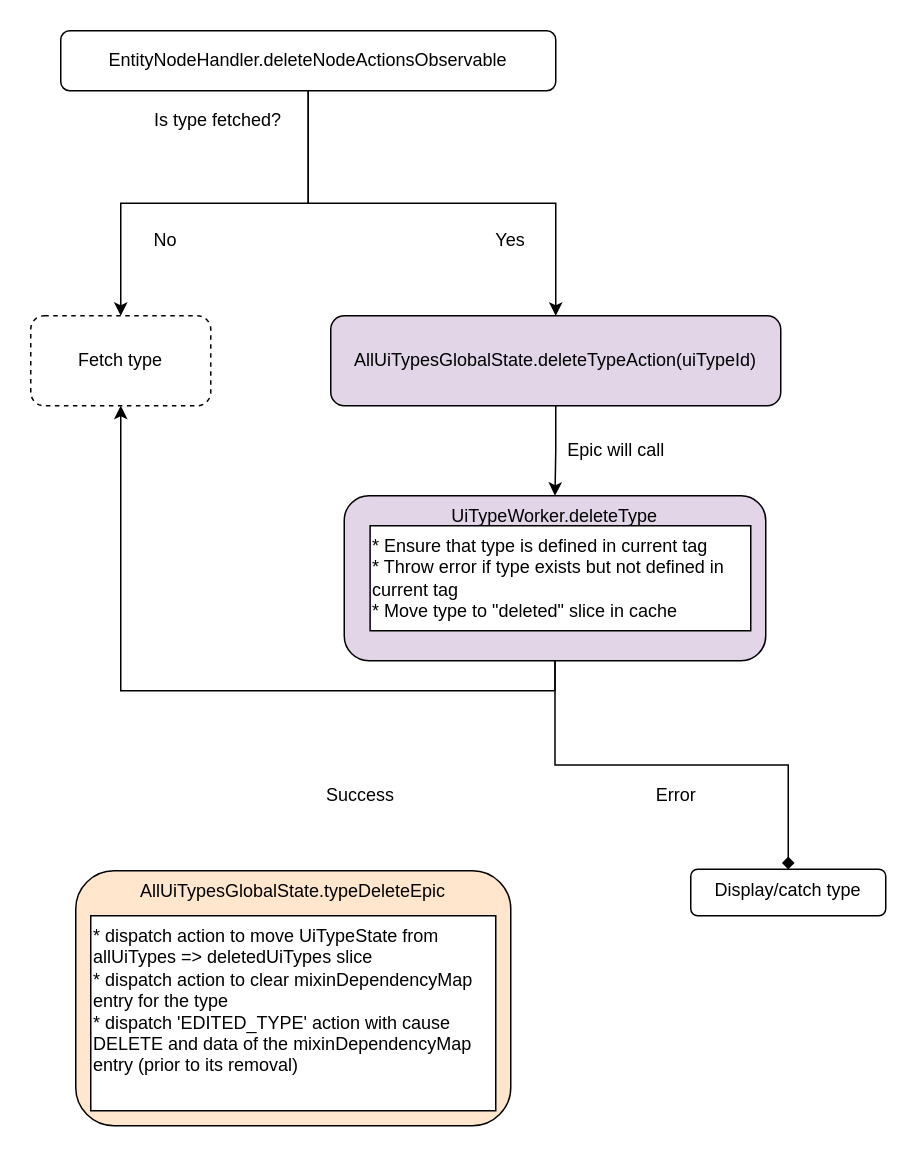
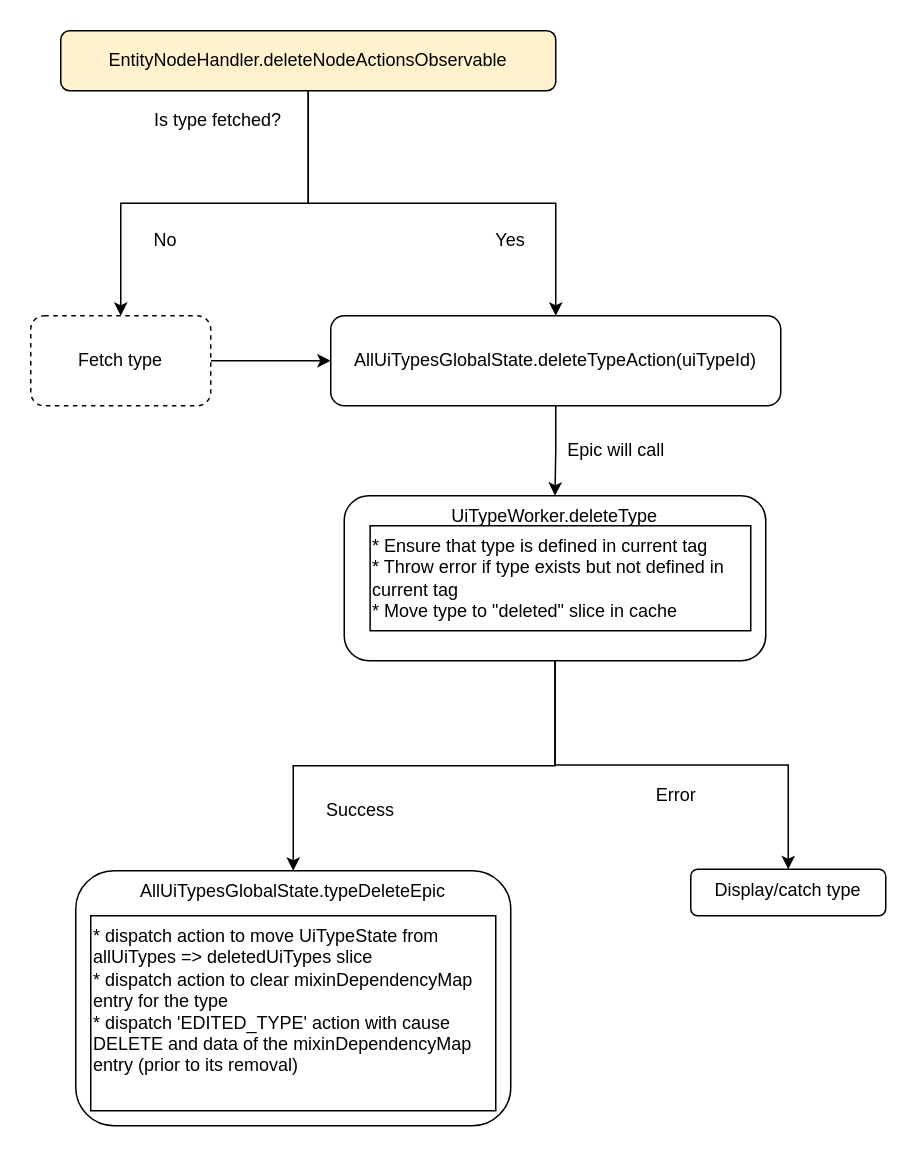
node "EntityNodeHandler.deleteNodeActionsObservable": fillcolor #ffffff -> #fff2cc
edge "Fetch type" -> "AllUiTypesGlobalState.deleteTypeAction(uiTypeId)": added
node "AllUiTypesGlobalState.deleteTypeAction(uiTypeId)": fillcolor #e1d5e7 -> #ffffff
node "UiTypeWorker.deleteType": fillcolor #e1d5e7 -> #ffffff
edge "UiTypeWorker.deleteType" -> "Fetch type": now "UiTypeWorker.deleteType" -> "AllUiTypesGlobalState.typeDeleteEpic"
node "Success": moved (361, 796) -> (361, 811)
edge "UiTypeWorker.deleteType" -> "Display/catch type": arrowhead diamond -> classic
node "AllUiTypesGlobalState.typeDeleteEpic": fillcolor #ffe6cc -> #ffffff
